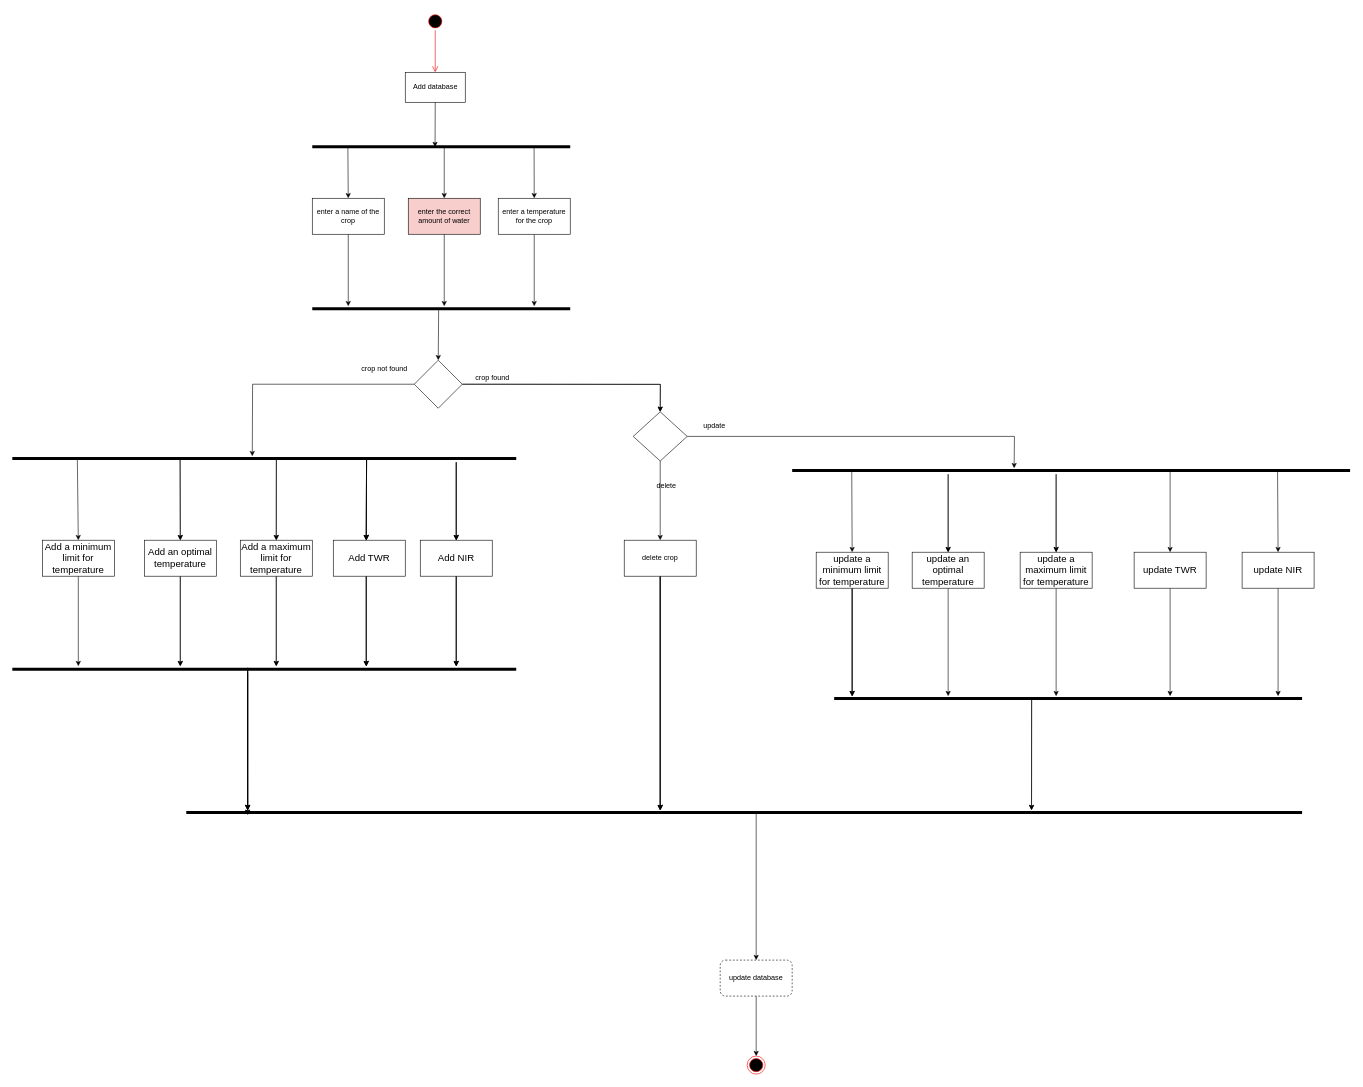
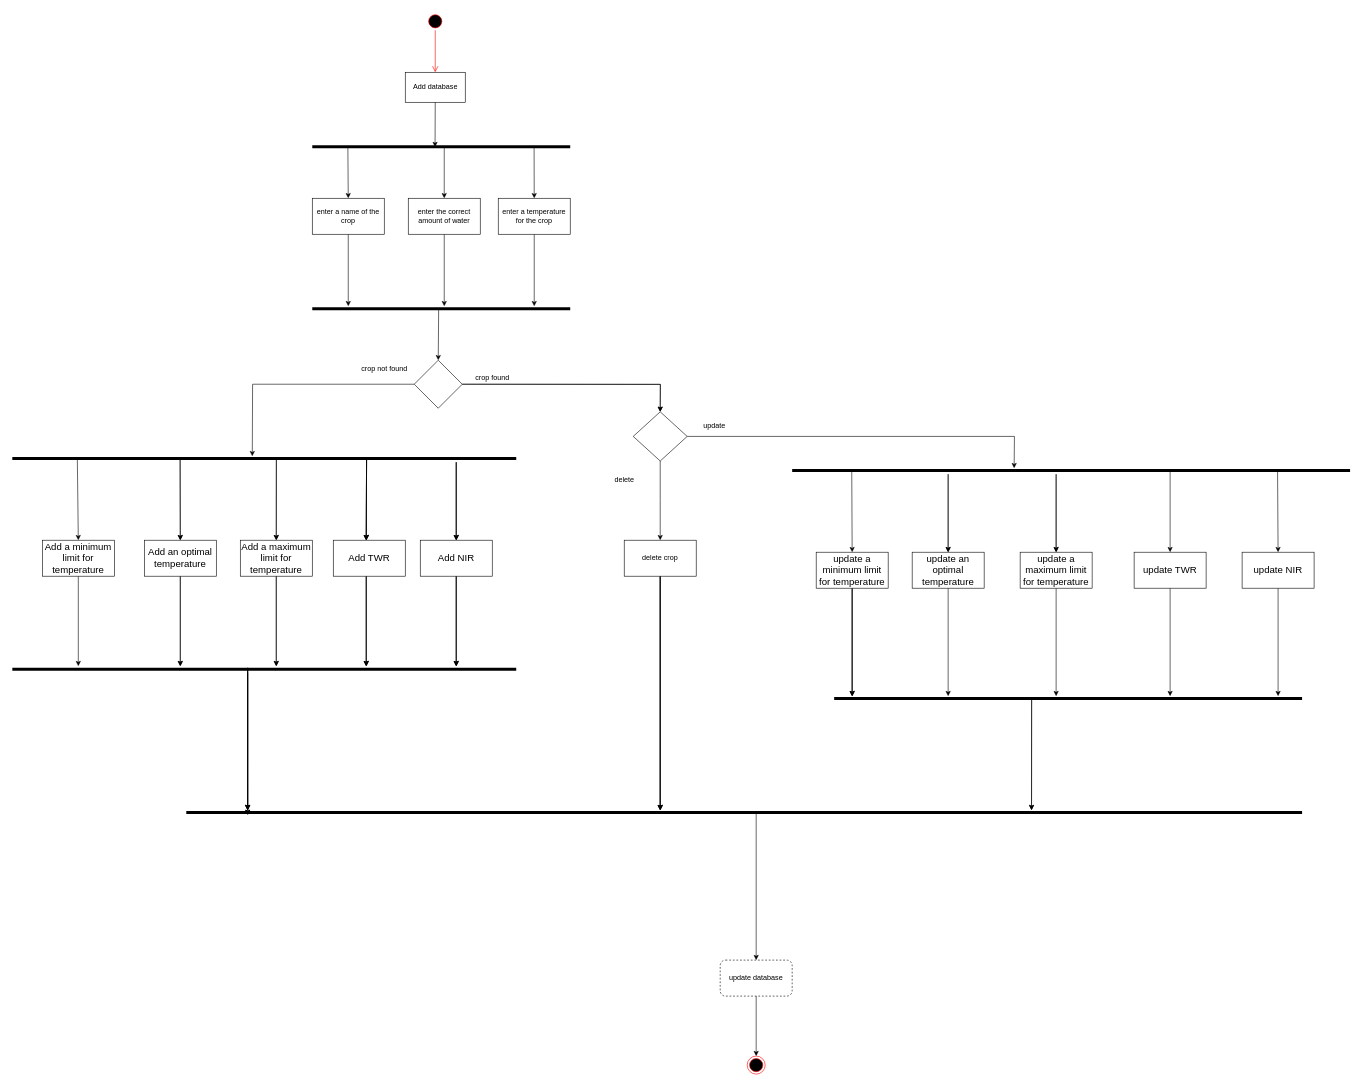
node "enter the correct amount of water": fillcolor #f8cecc -> #ffffff
node "delete": moved (666, 486) -> (624, 480)
